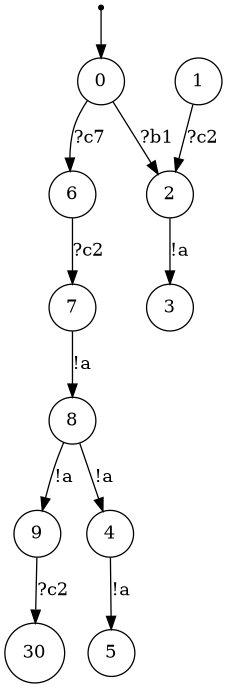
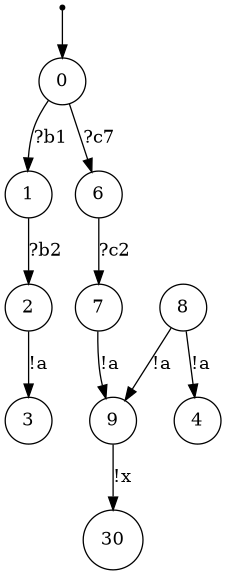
edge "0" -> "2": now "0" -> "1"
edge "1" -> "2": label "?c2" -> "?b2"
edge "7" -> "8": now "7" -> "9"
edge "9" -> "30": label "?c2" -> "!x"
node "5": removed
